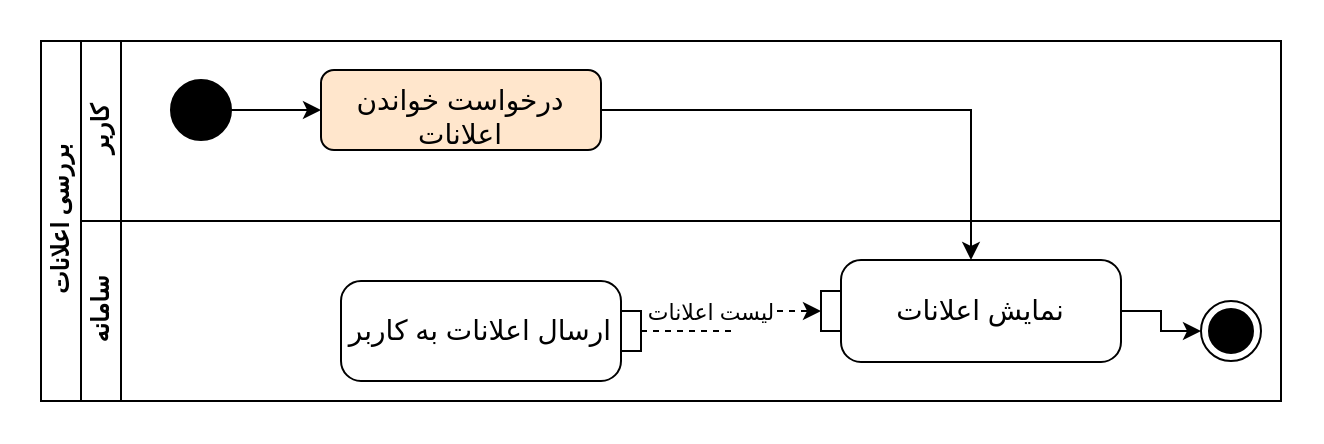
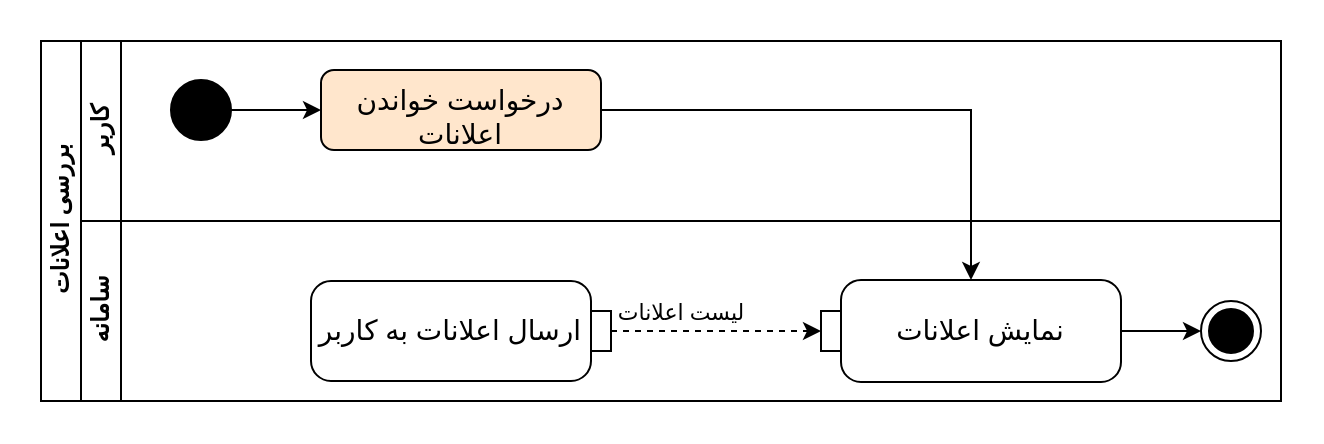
node "نمایش اعلانات": moved (971, 311) -> (971, 331)
node "ارسال اعلانات به کاربر": moved (491, 331) -> (461, 331)
